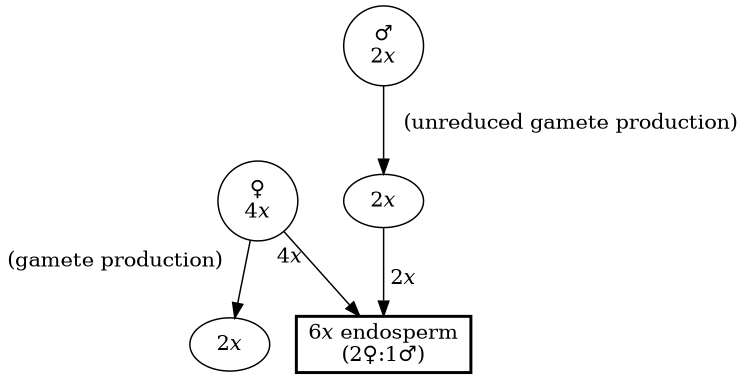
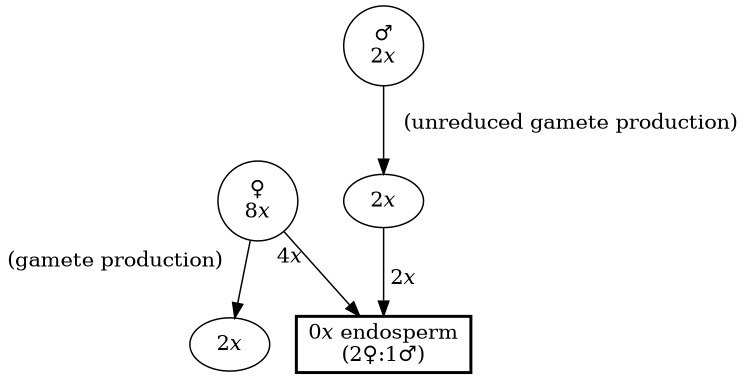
node "♀ 4𝑥": label "♀ 4𝑥" -> "♀ 8𝑥"
node "6𝑥 endosperm (2♀:1♂)": label "6𝑥 endosperm (2♀:1♂)" -> "0𝑥 endosperm (2♀:1♂)"
